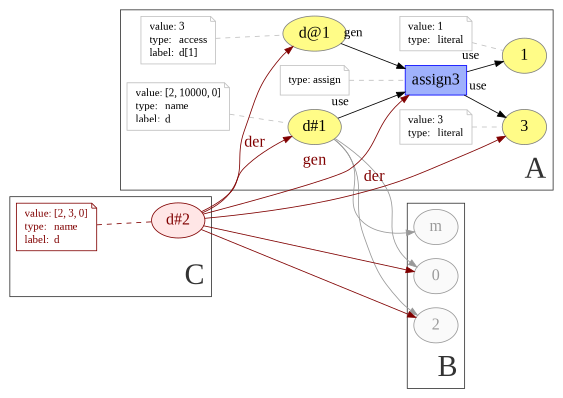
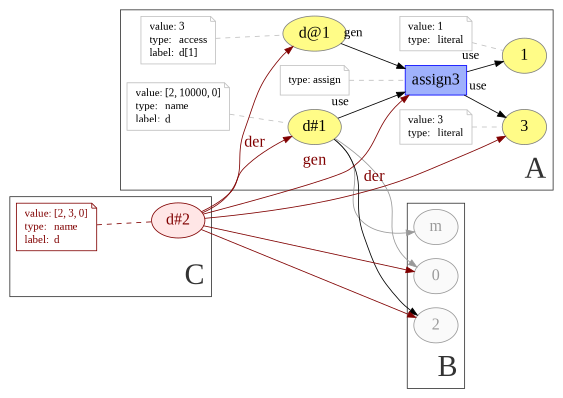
edge "d#1" -> "2": color #999999 -> black
